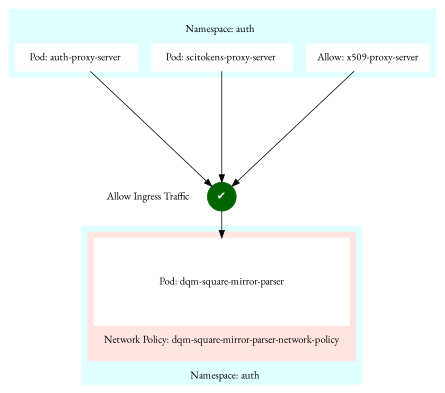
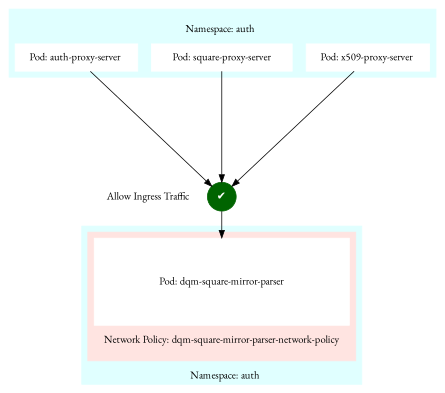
node "Pod: scitokens-proxy-server": label "Pod: scitokens-proxy-server" -> "Pod: square-proxy-server"
node "Allow: x509-proxy-server": label "Allow: x509-proxy-server" -> "Pod: x509-proxy-server"
